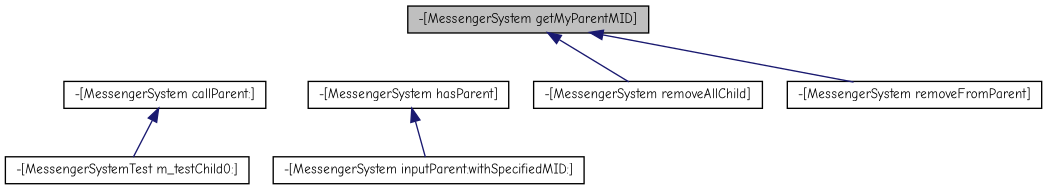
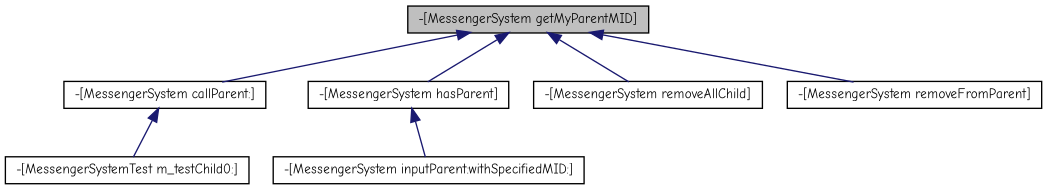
edge "-[MessengerSystem callParent:]" -> "-[MessengerSystem getMyParentMID]": added
edge "-[MessengerSystem hasParent]" -> "-[MessengerSystem getMyParentMID]": added
